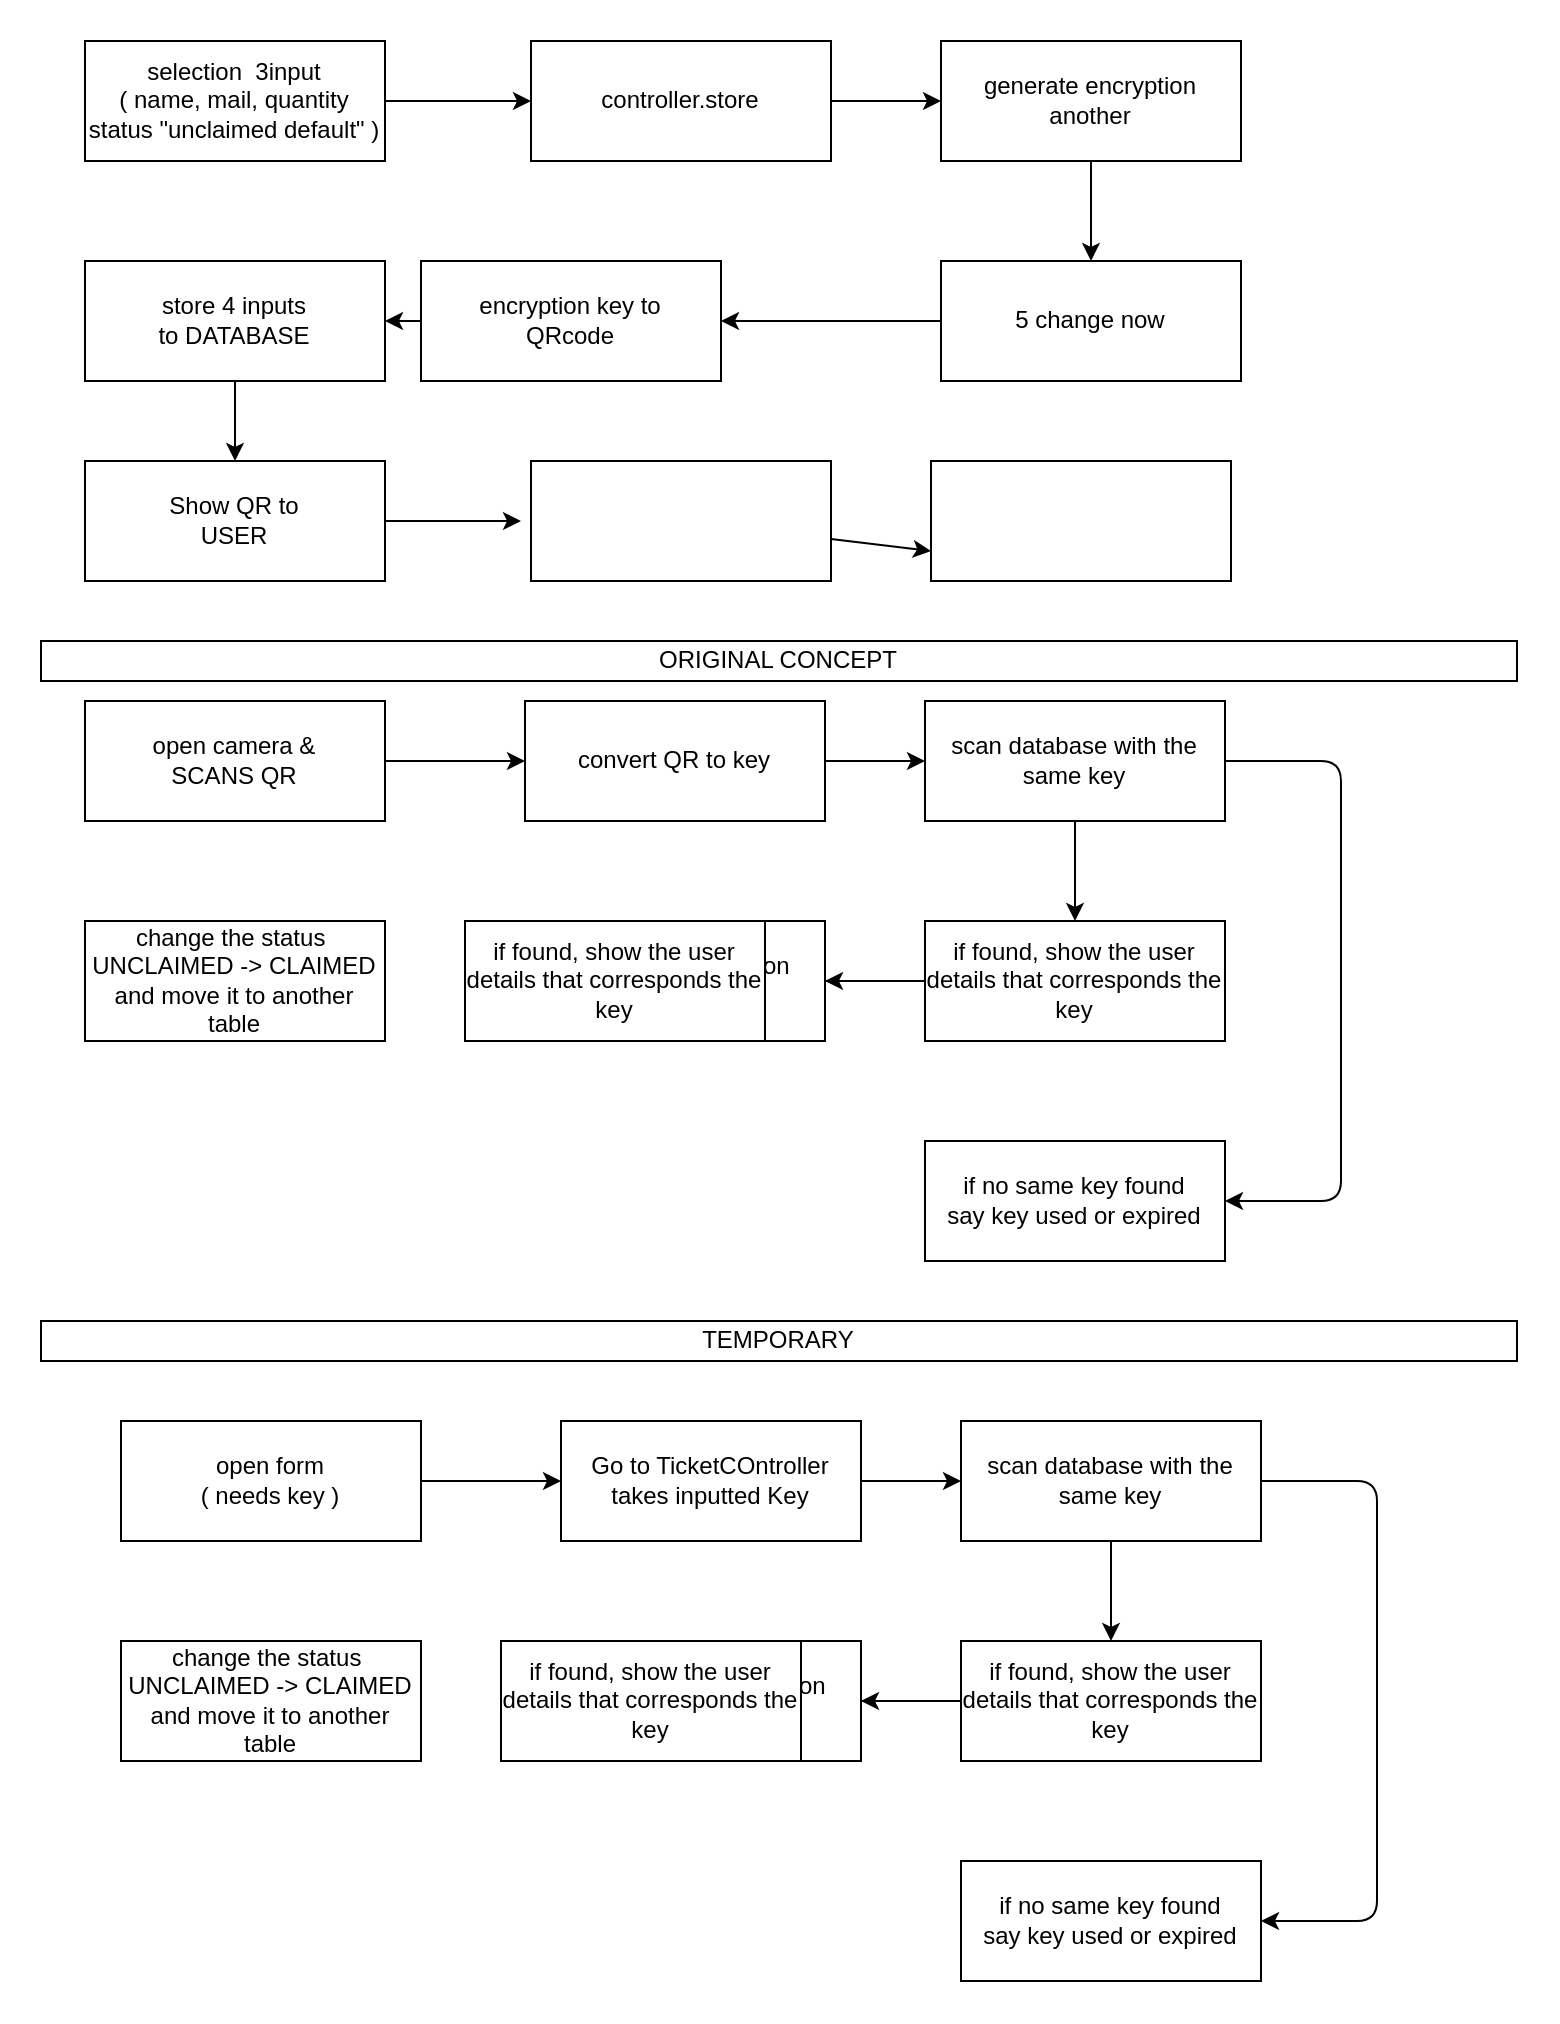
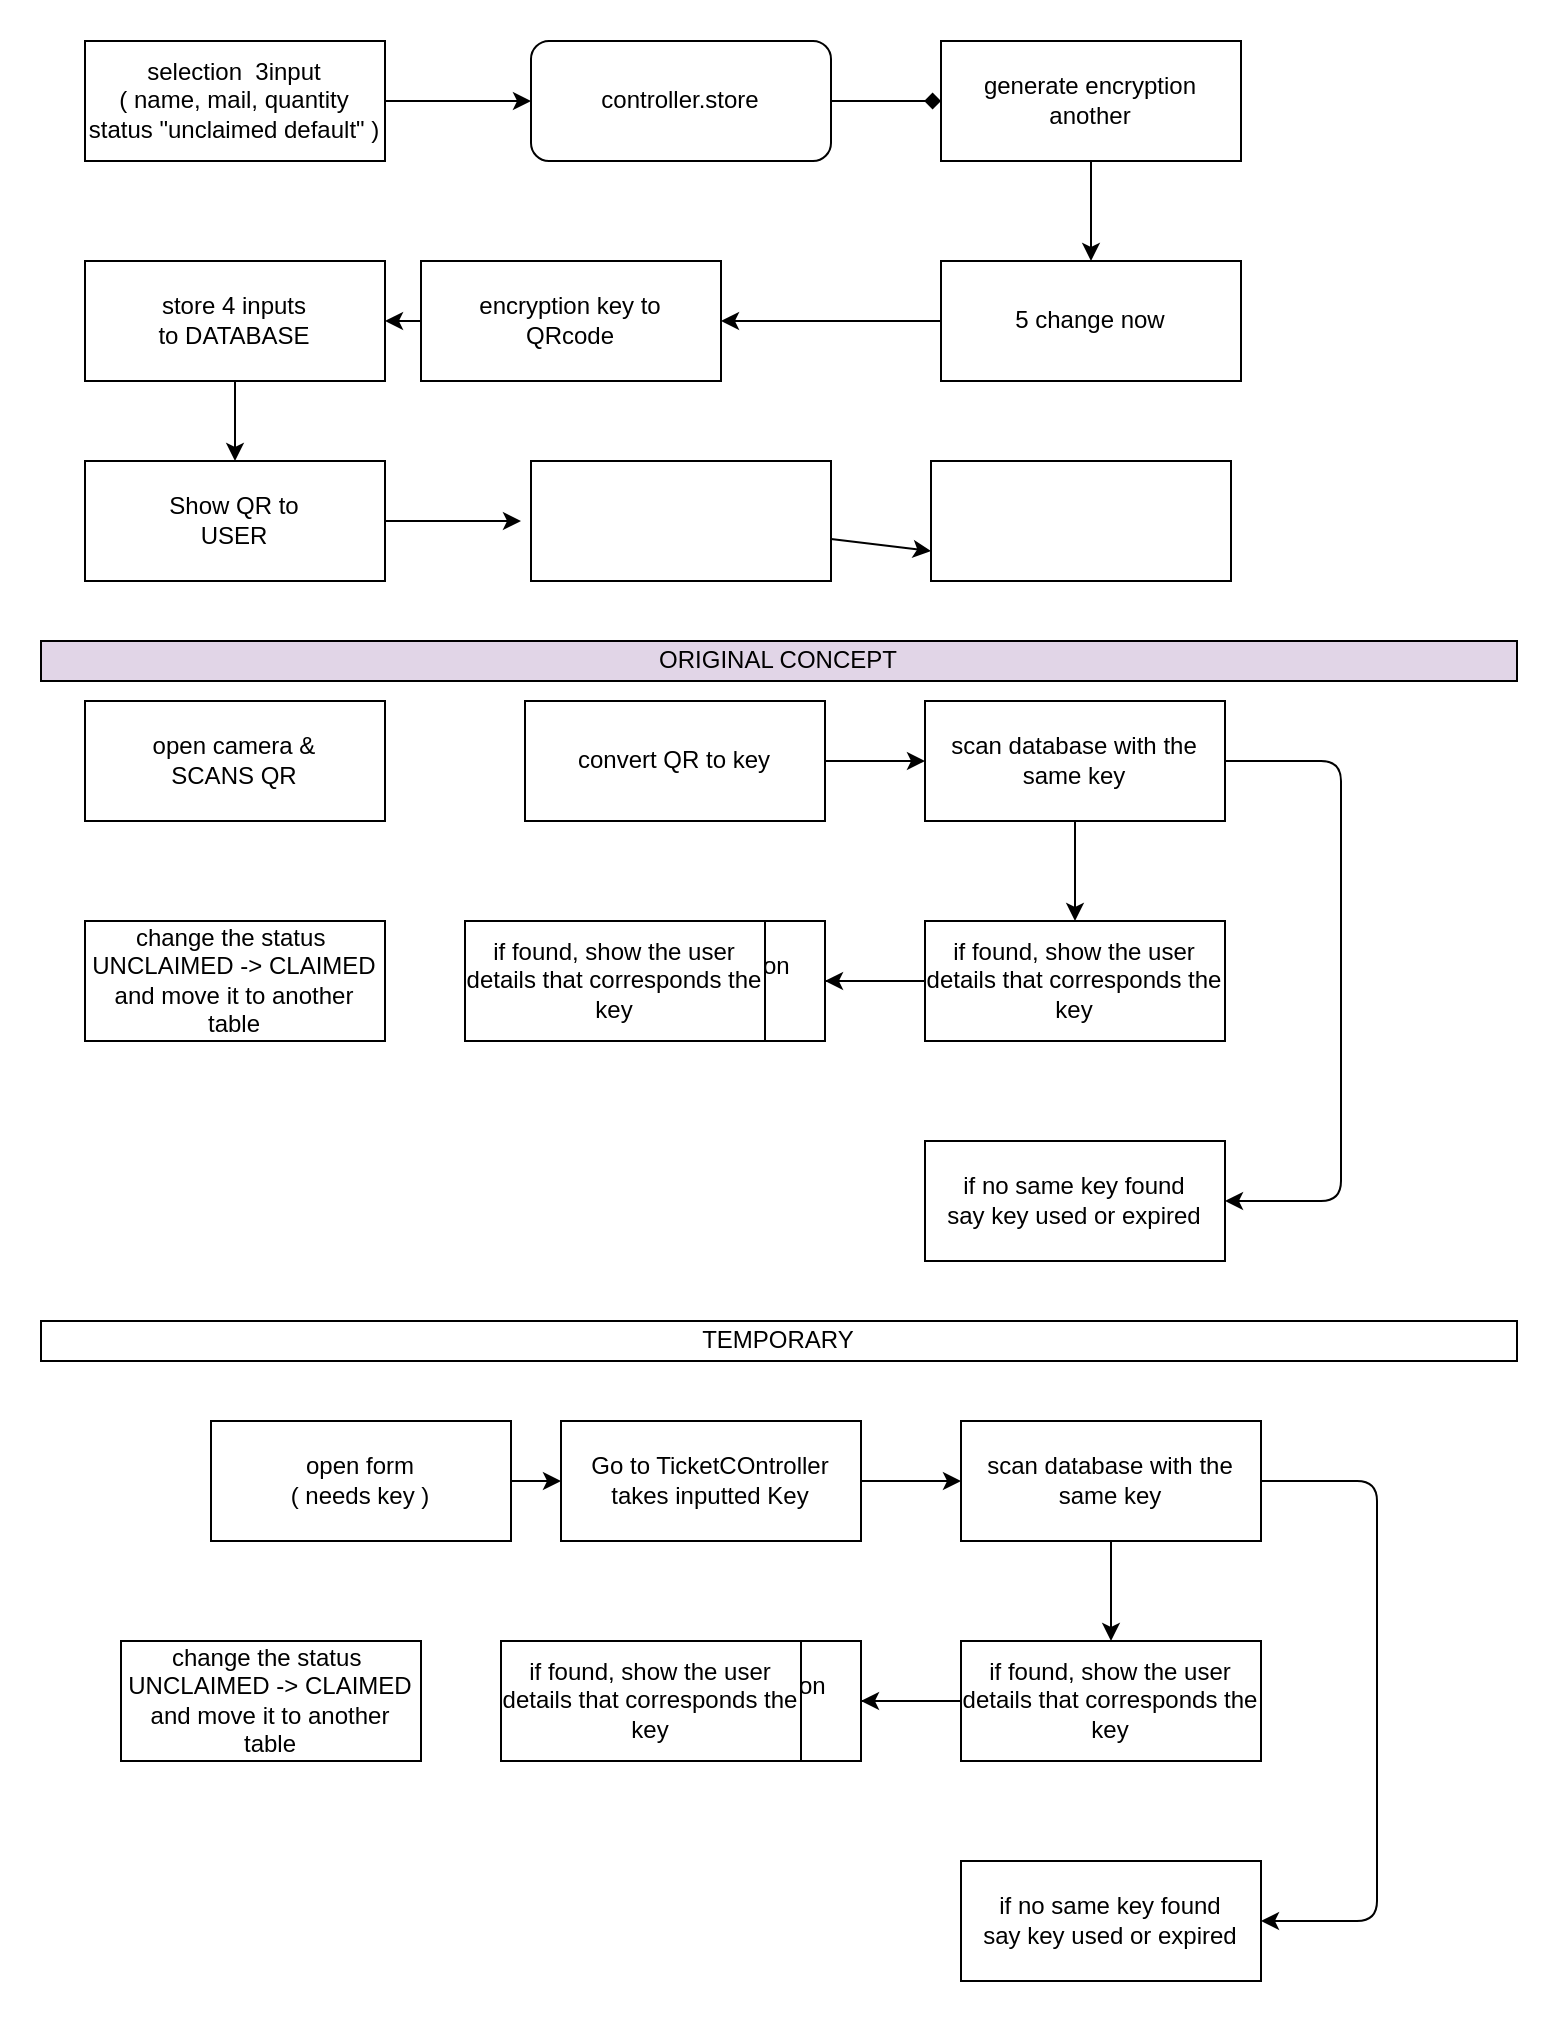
node "controller.store": shape rectangle -> rounded rectangle
edge "controller.store" -> "generate encryption another": arrowhead classic -> diamond
node "ORIGINAL CONCEPT": fillcolor #ffffff -> #e1d5e7
edge "open camera & SCANS QR" -> "convert QR to key": removed
node "open form ( needs key )": moved (271, 1481) -> (361, 1481)
